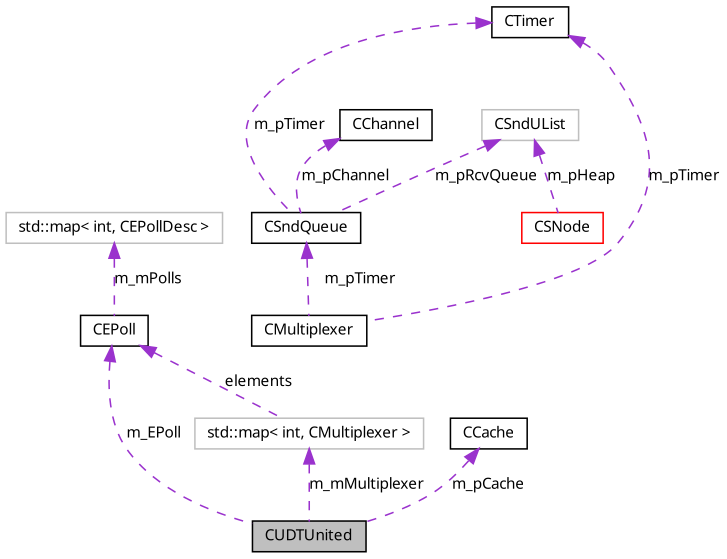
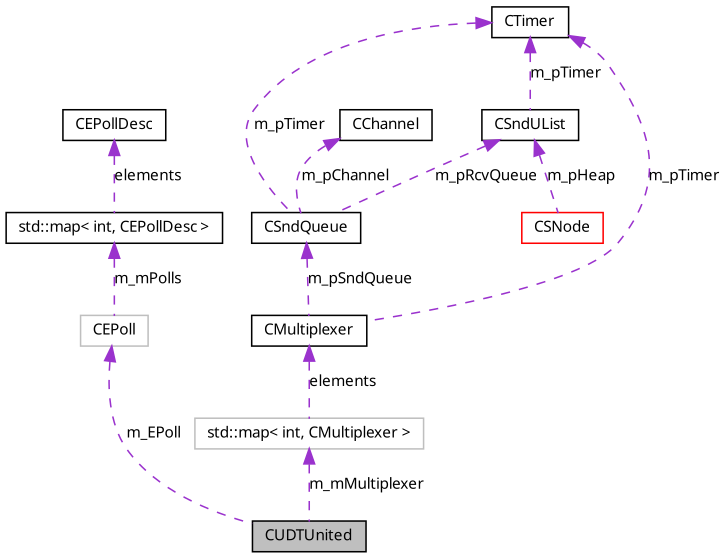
edge "CSndUList" -> "CTimer": added, label "m_pTimer"
node "CEPollDesc": added
node "CSndUList": color grey75 -> black
node "std::map< int, CEPollDesc >": color grey75 -> black
edge "CMultiplexer" -> "CSndQueue": label "m_pTimer" -> "m_pSndQueue"
node "CEPoll": color black -> grey75
edge "std::map< int, CMultiplexer >" -> "CEPoll": now "std::map< int, CMultiplexer >" -> "CMultiplexer"
node "CCache": removed
